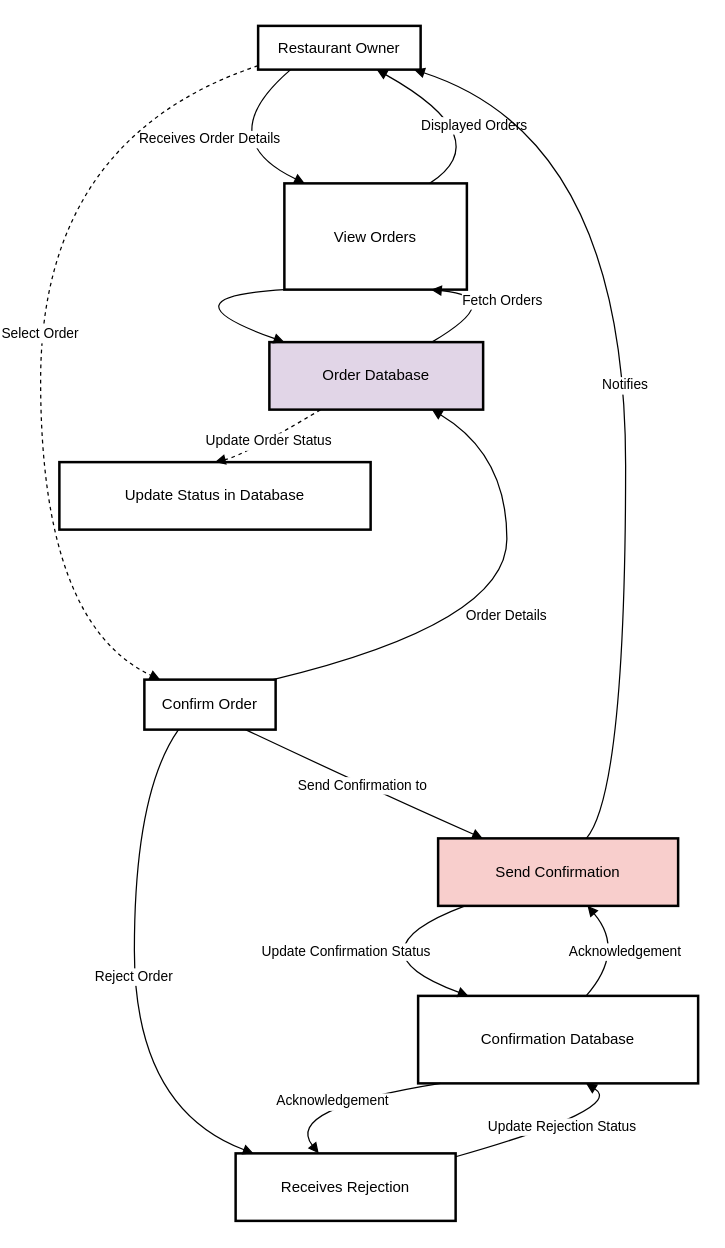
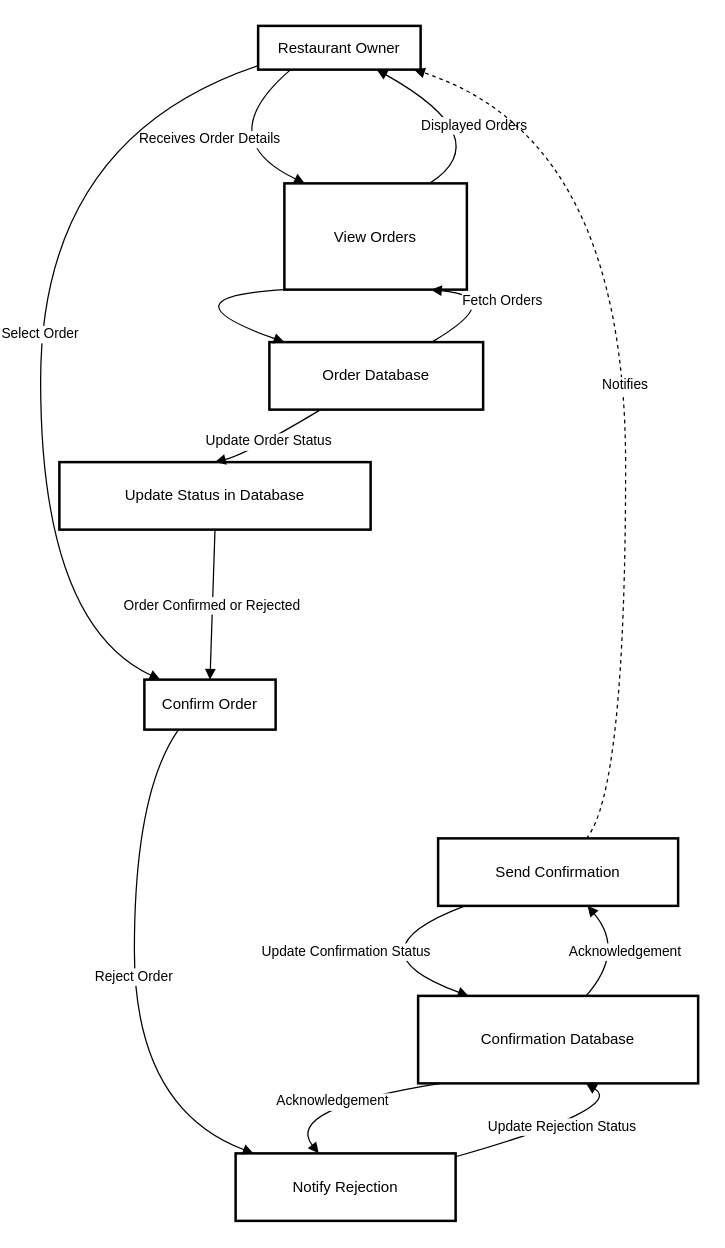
node "Order Database": fillcolor #e1d5e7 -> #ffffff
edge "Order Database" -> "Update Status in Database": style dashed -> solid
edge "Restaurant Owner" -> "Confirm Order": style dashed -> solid
edge "Confirm Order" -> "Order Database": removed, label "Order Details"
edge "Update Status in Database" -> "Confirm Order": added, label "Order Confirmed or Rejected"
edge "Send Confirmation" -> "Restaurant Owner": style solid -> dashed
edge "Confirm Order" -> "Send Confirmation": removed, label "Send Confirmation to"
node "Send Confirmation": fillcolor #f8cecc -> #ffffff
node "Receives Rejection": label "Receives Rejection" -> "Notify Rejection"
